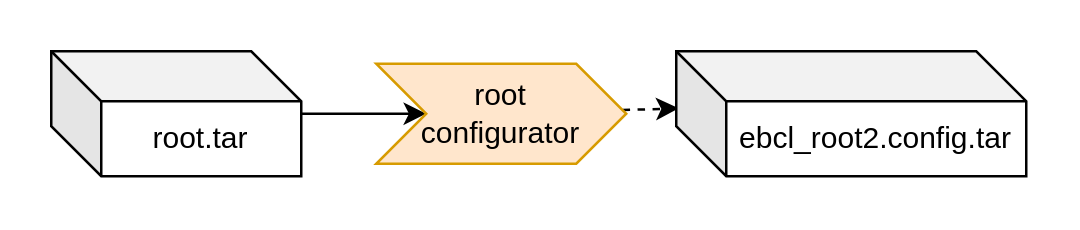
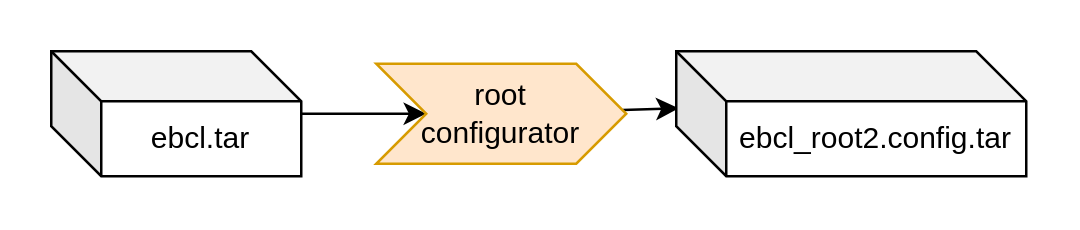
edge "root configurator" -> "ebcl_root2.config.tar": style dashed -> solid
node "root.tar": label "root.tar" -> "ebcl.tar"
